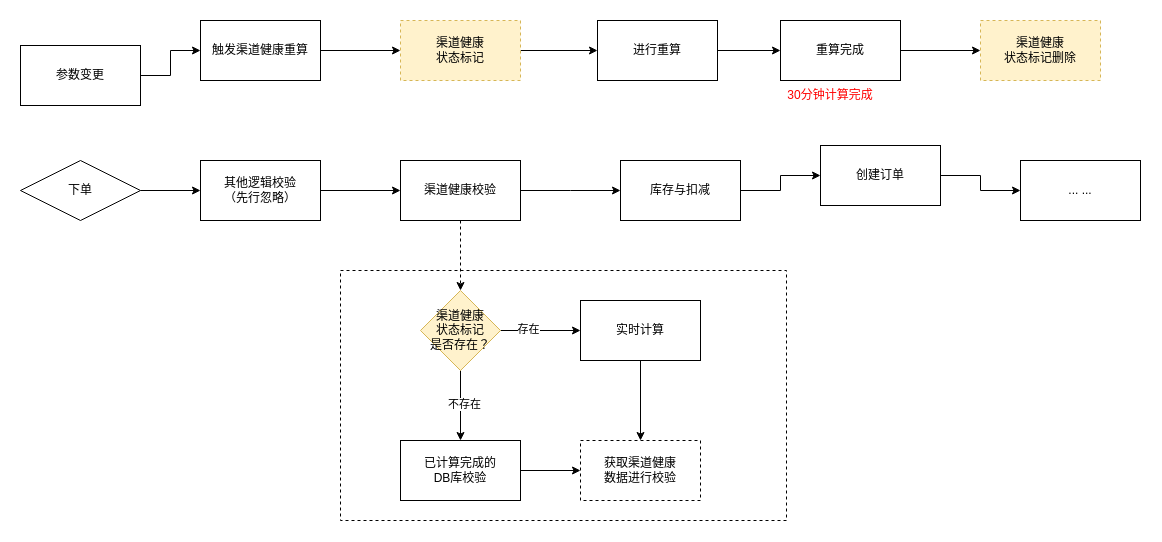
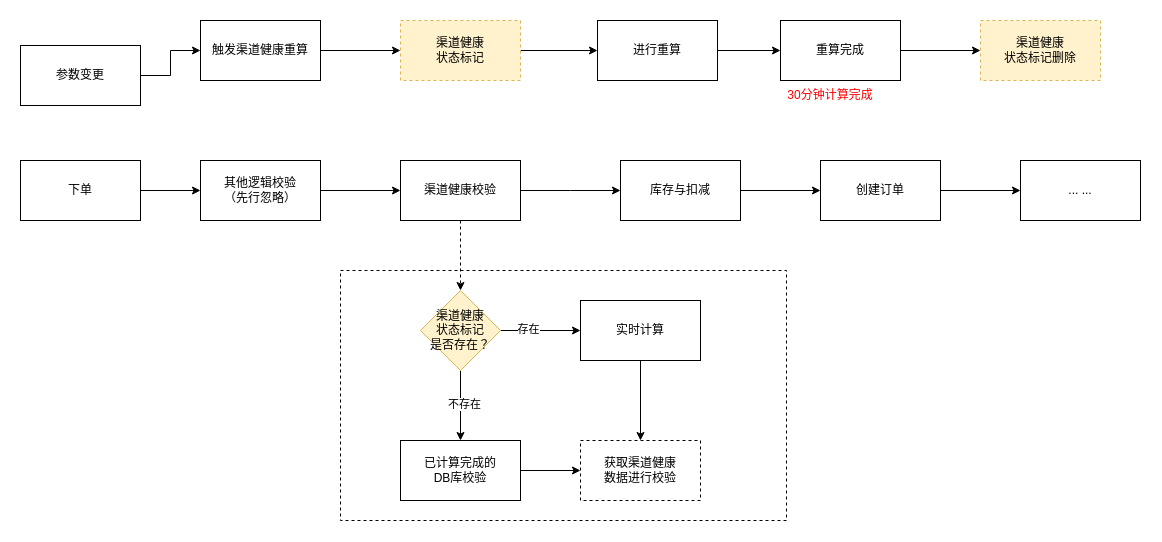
node "创建订单": moved (881, 176) -> (881, 191)
node "下单": shape diamond -> rectangle
